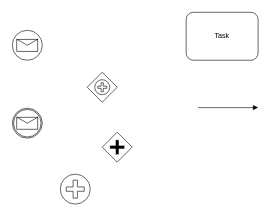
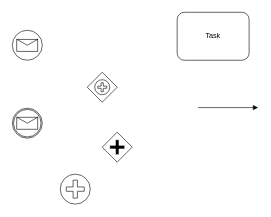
node "Task": moved (222, 36) -> (213, 36)
